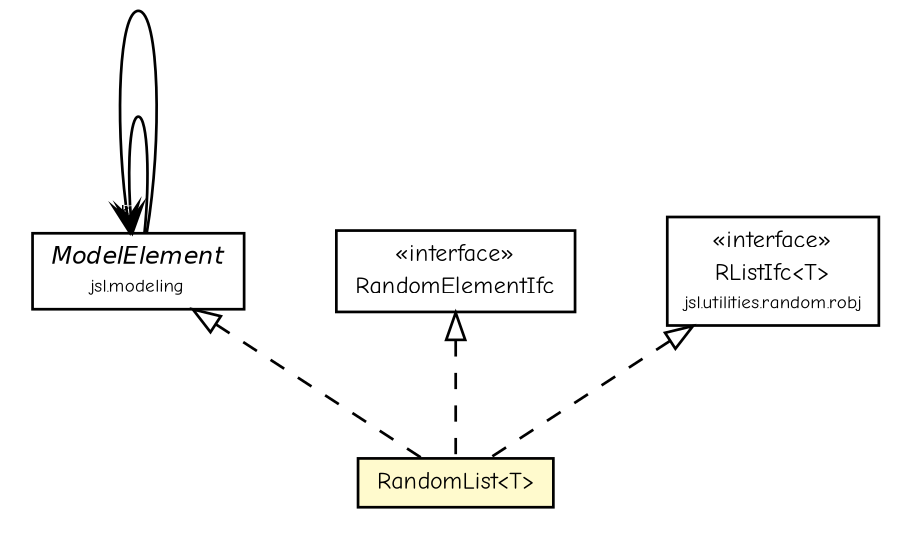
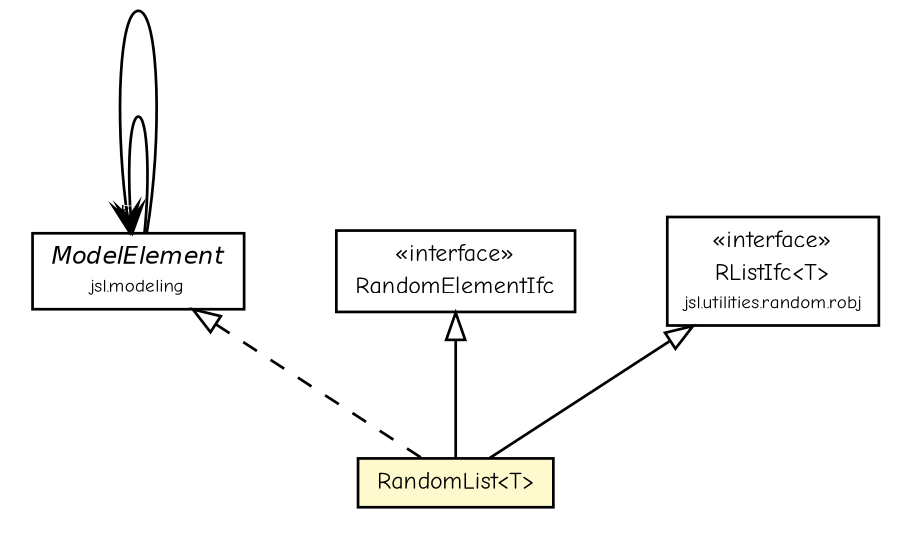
edge "RandomList<T>" -> "RandomElementIfc": style dashed -> solid
edge "RandomList<T>" -> "RListIfc<T>": style dashed -> solid
